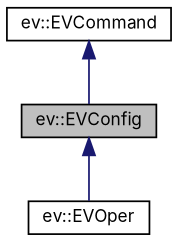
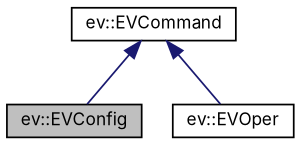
edge "ev::EVOper" -> "ev::EVConfig": now "ev::EVOper" -> "ev::EVCommand"
